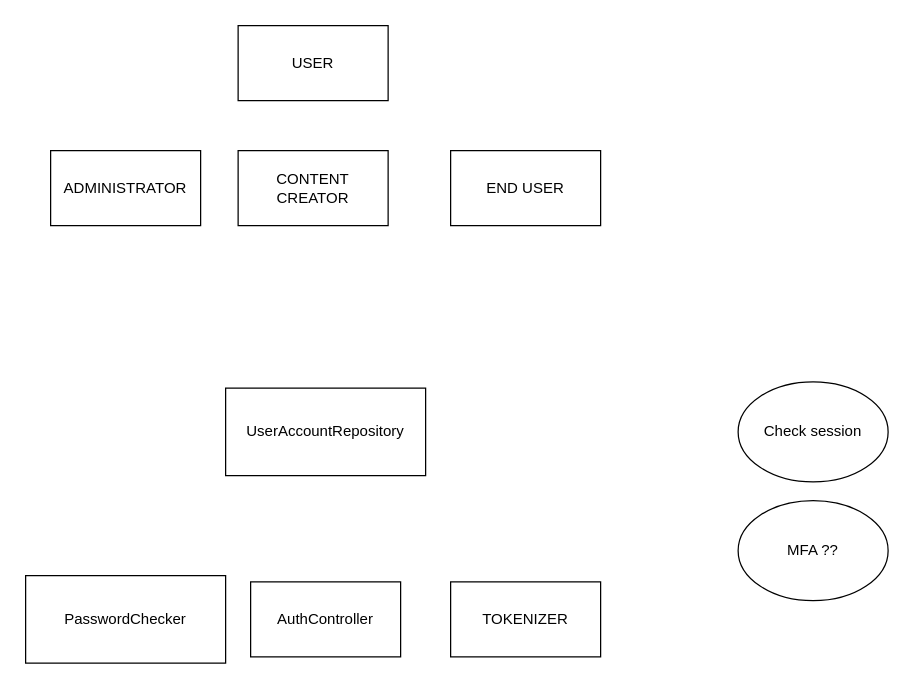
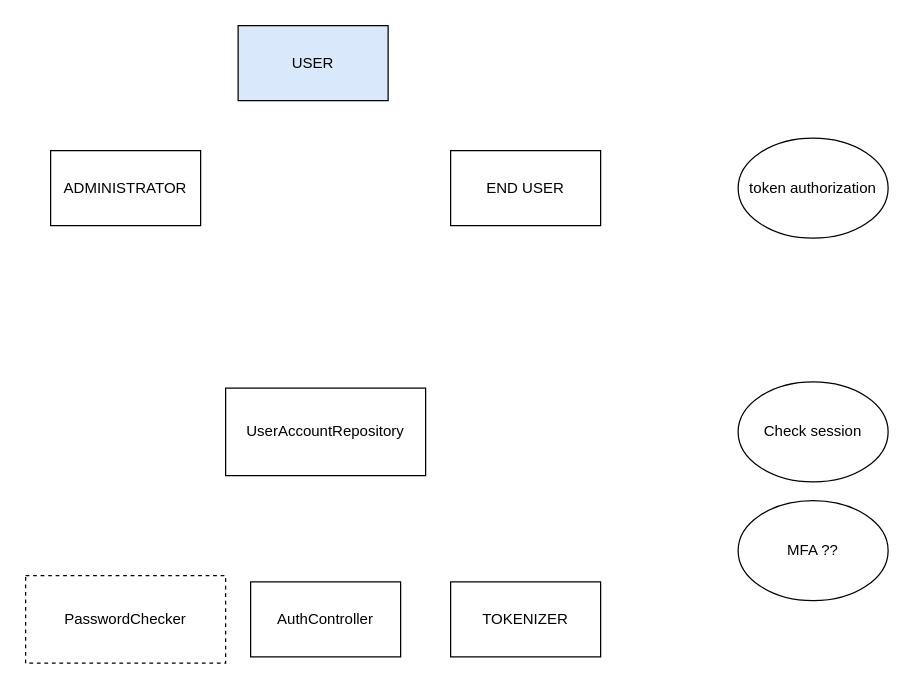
node "USER": fillcolor #ffffff -> #dae8fc
node "CONTENT CREATOR": removed
node "token authorization": added
node "PasswordChecker": style solid -> dashed
